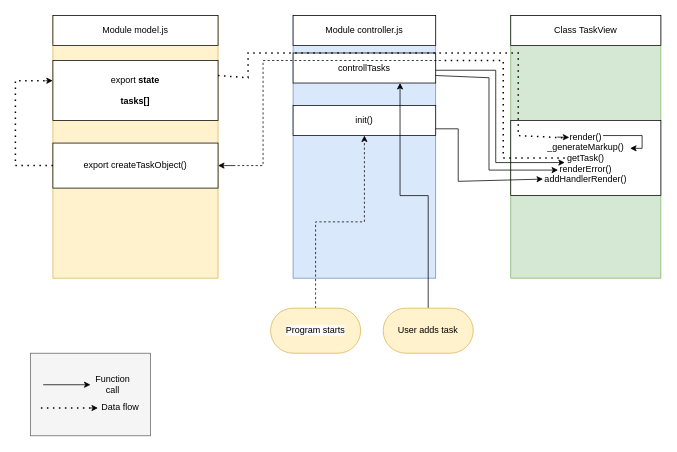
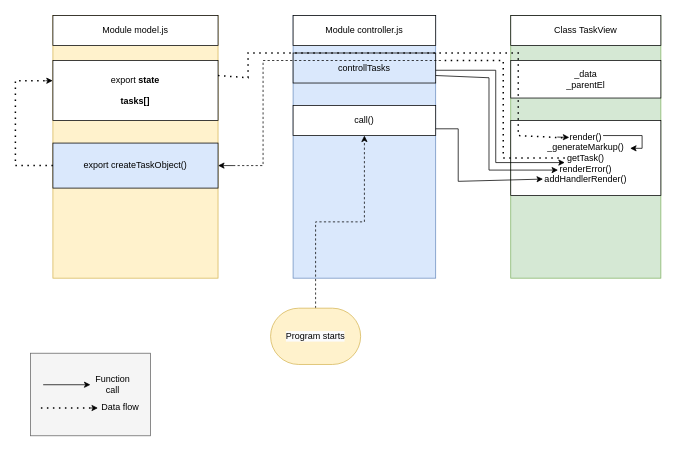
node "controllTasks": fillcolor #ffffff -> #dae8fc
node "_data _parentEl": added
node "init()": label "init()" -> "call()"
node "export createTaskObject()": fillcolor #ffffff -> #dae8fc
edge "User adds task" -> "controllTasks": removed
node "Program starts": size 90x45 -> 90x56
node "User adds task": removed
